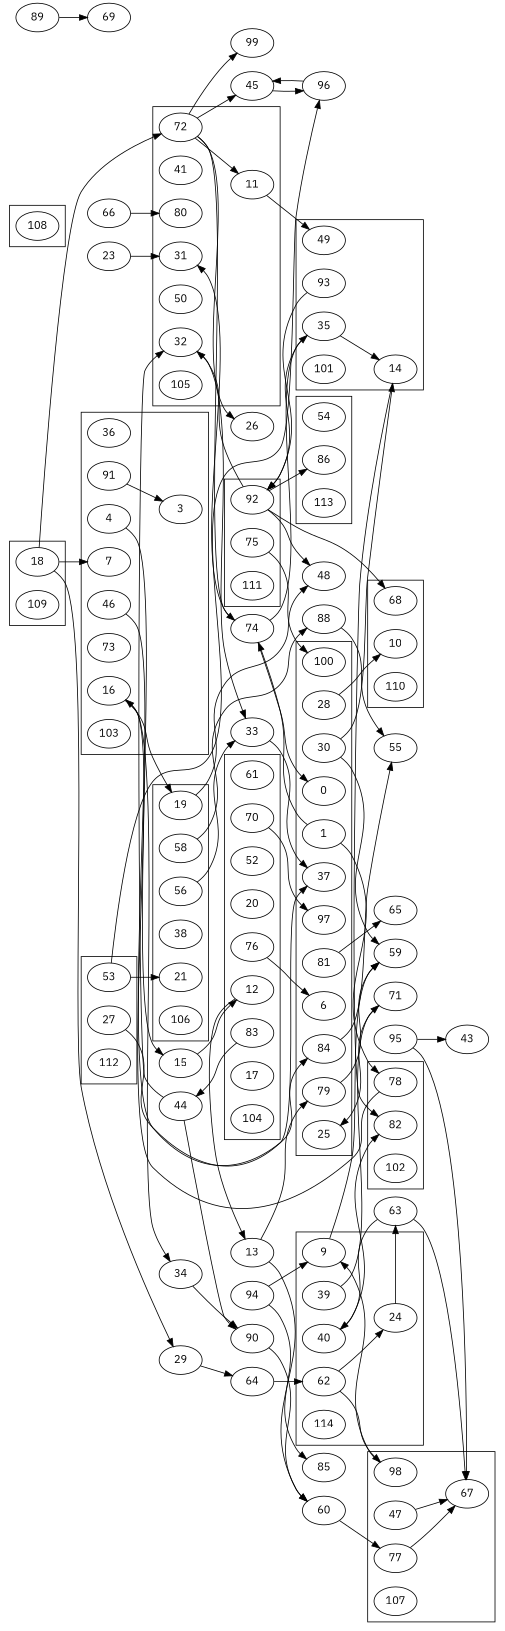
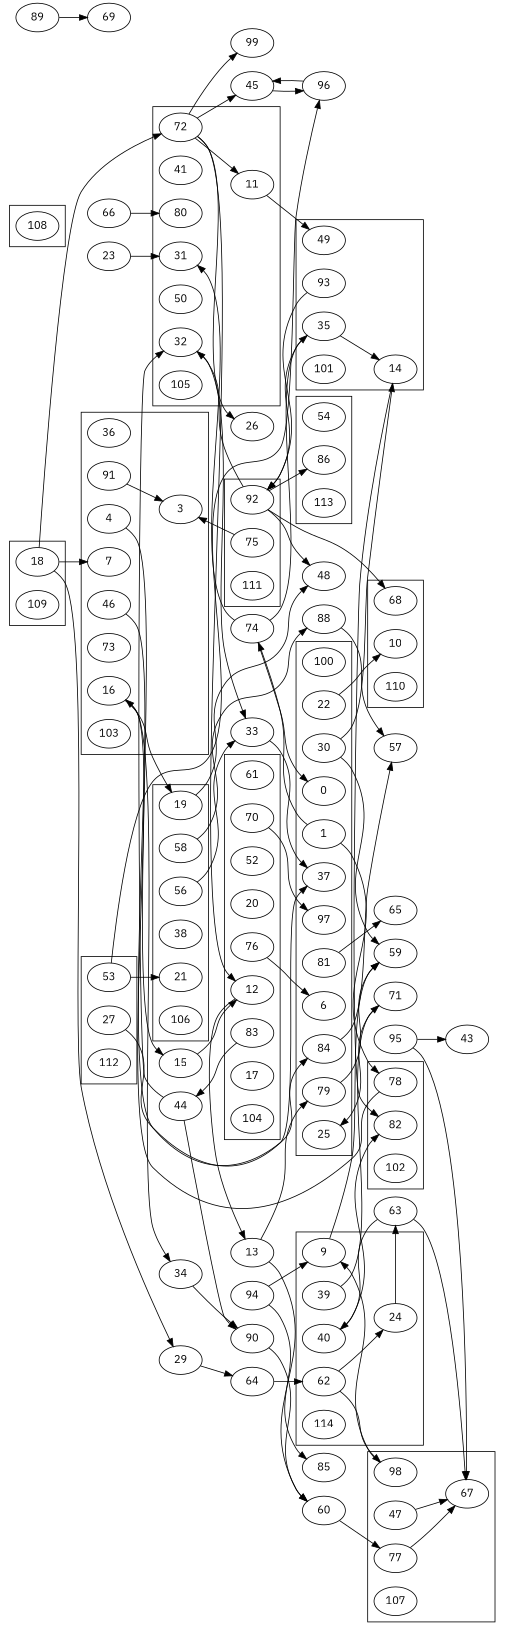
edge "72" -> "74": now "72" -> "12"
edge "75" -> "100": now "75" -> "3"
node "28": label "28" -> "22"
node "55": label "55" -> "57"
